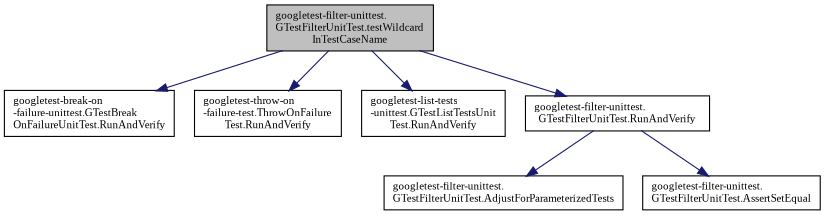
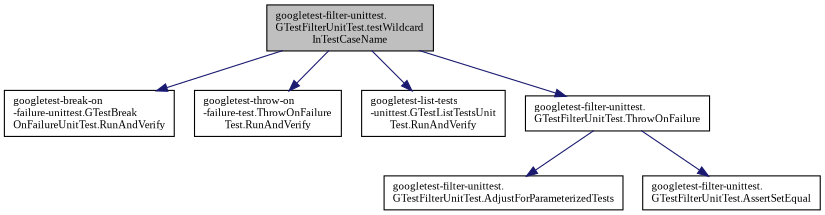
node "googletest-filter-unittest. GTestFilterUnitTest.RunAndVerify": label "googletest-filter-unittest. GTestFilterUnitTest.RunAndVerify" -> "googletest-filter-unittest. GTestFilterUnitTest.ThrowOnFailure"
